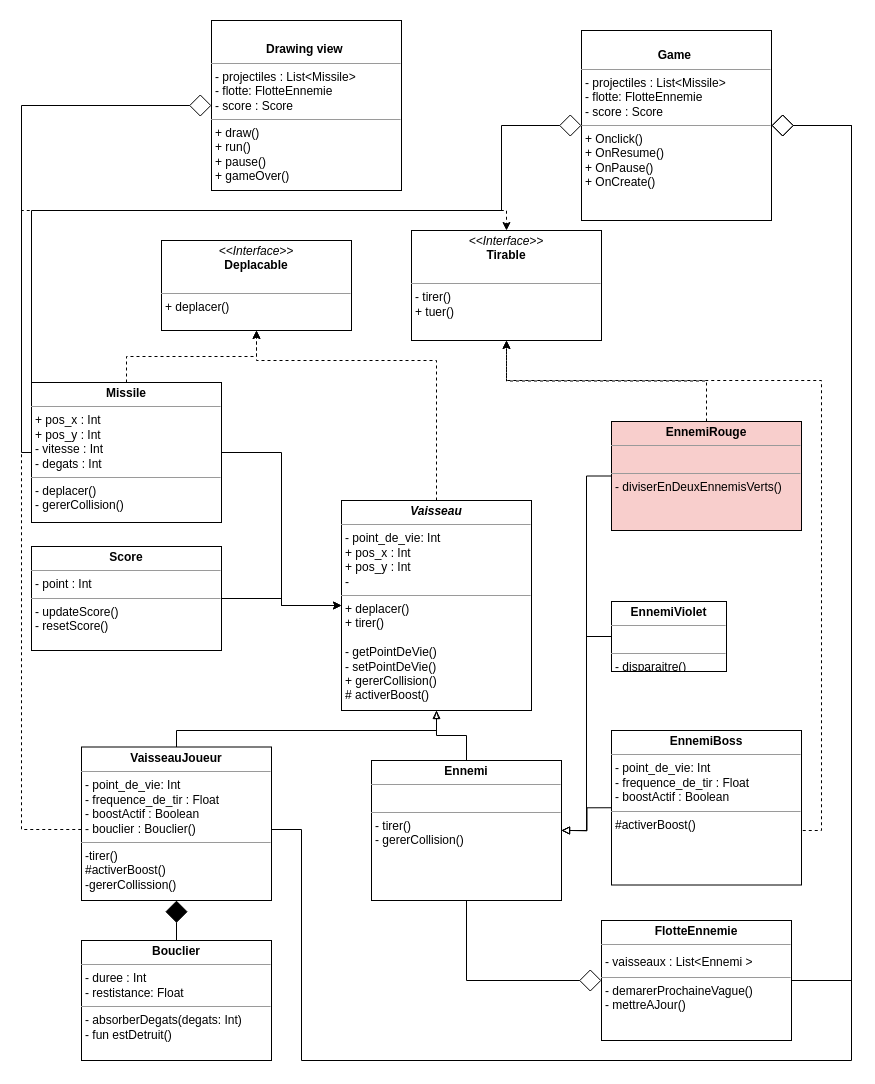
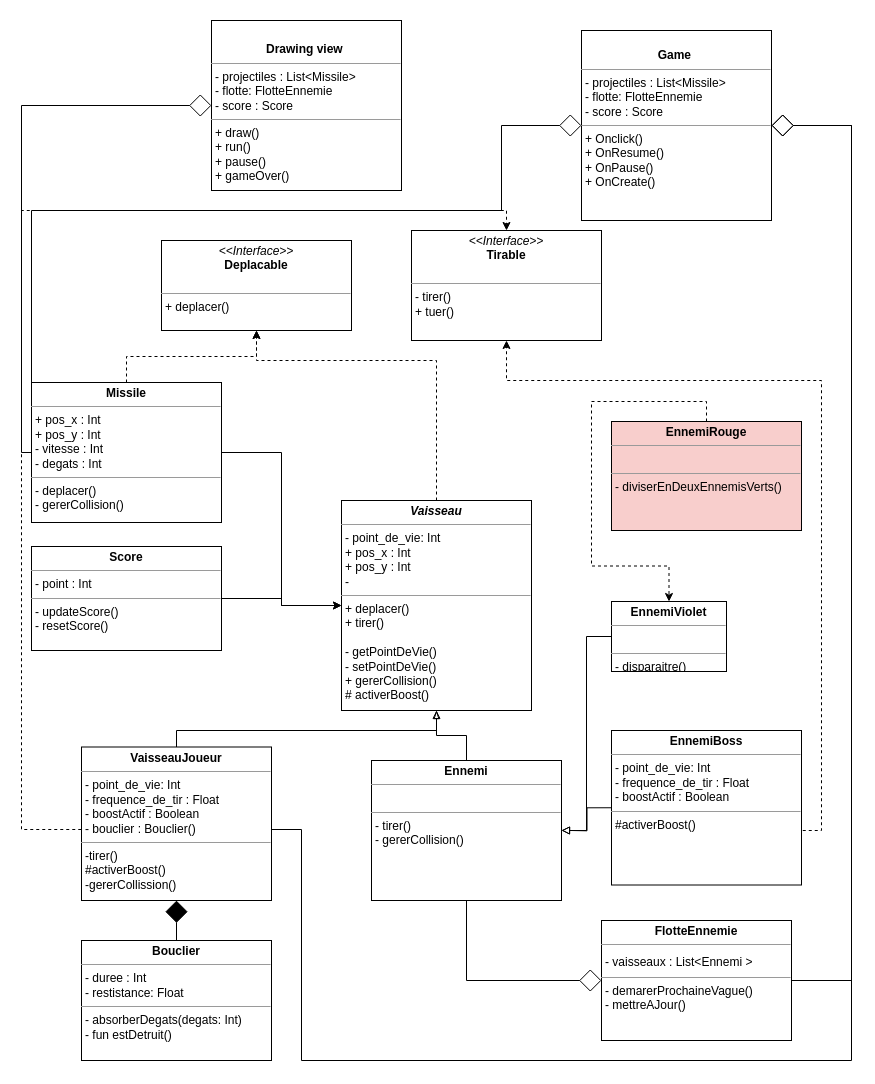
edge "EnnemiRouge - diviserEnDeuxEnnemisVerts()" -> "<<Interface>> Tirable - tirer() + tuer()": now "EnnemiRouge - diviserEnDeuxEnnemisVerts()" -> "EnnemiViolet - disparaitre()"
edge "EnnemiRouge - diviserEnDeuxEnnemisVerts()" -> "Ennemi - tirer() - gererCollision()": removed
